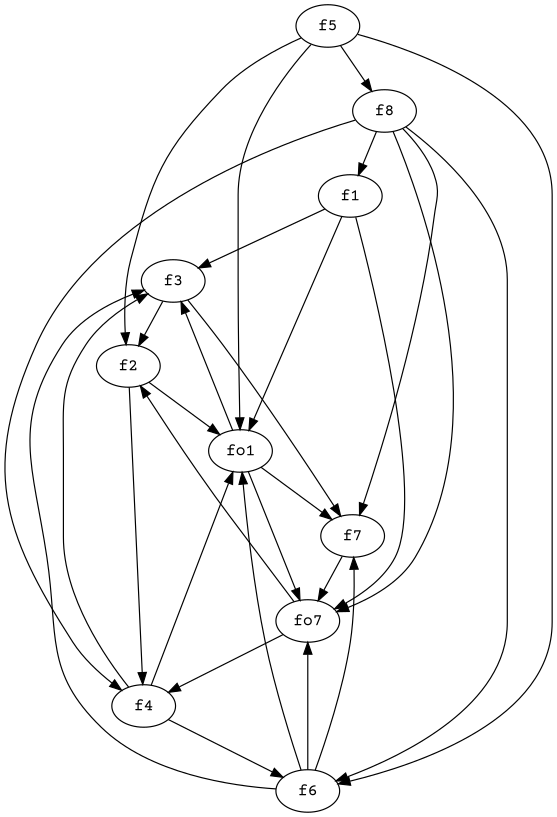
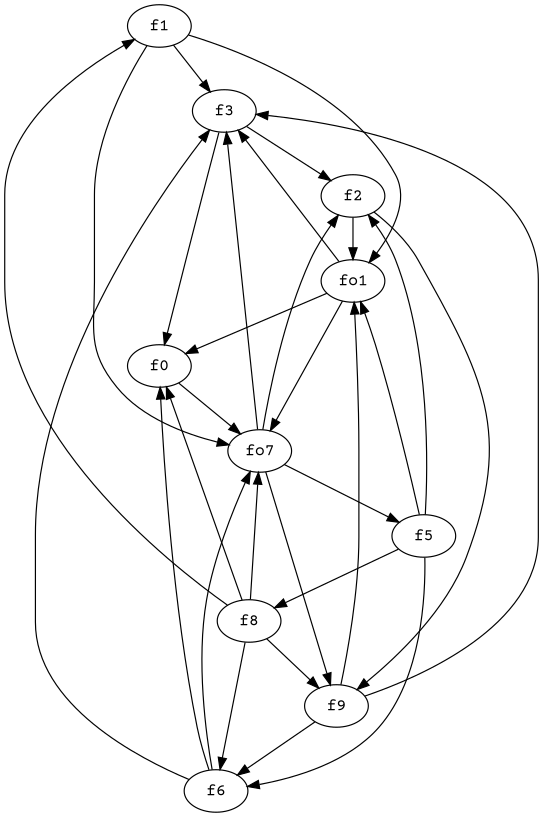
edge "fo7" -> "f3": added
edge "fo7" -> "f5": added
node "f7": label "f7" -> "f0"
edge "f6" -> "fo1": removed
node "f4": label "f4" -> "f9"
